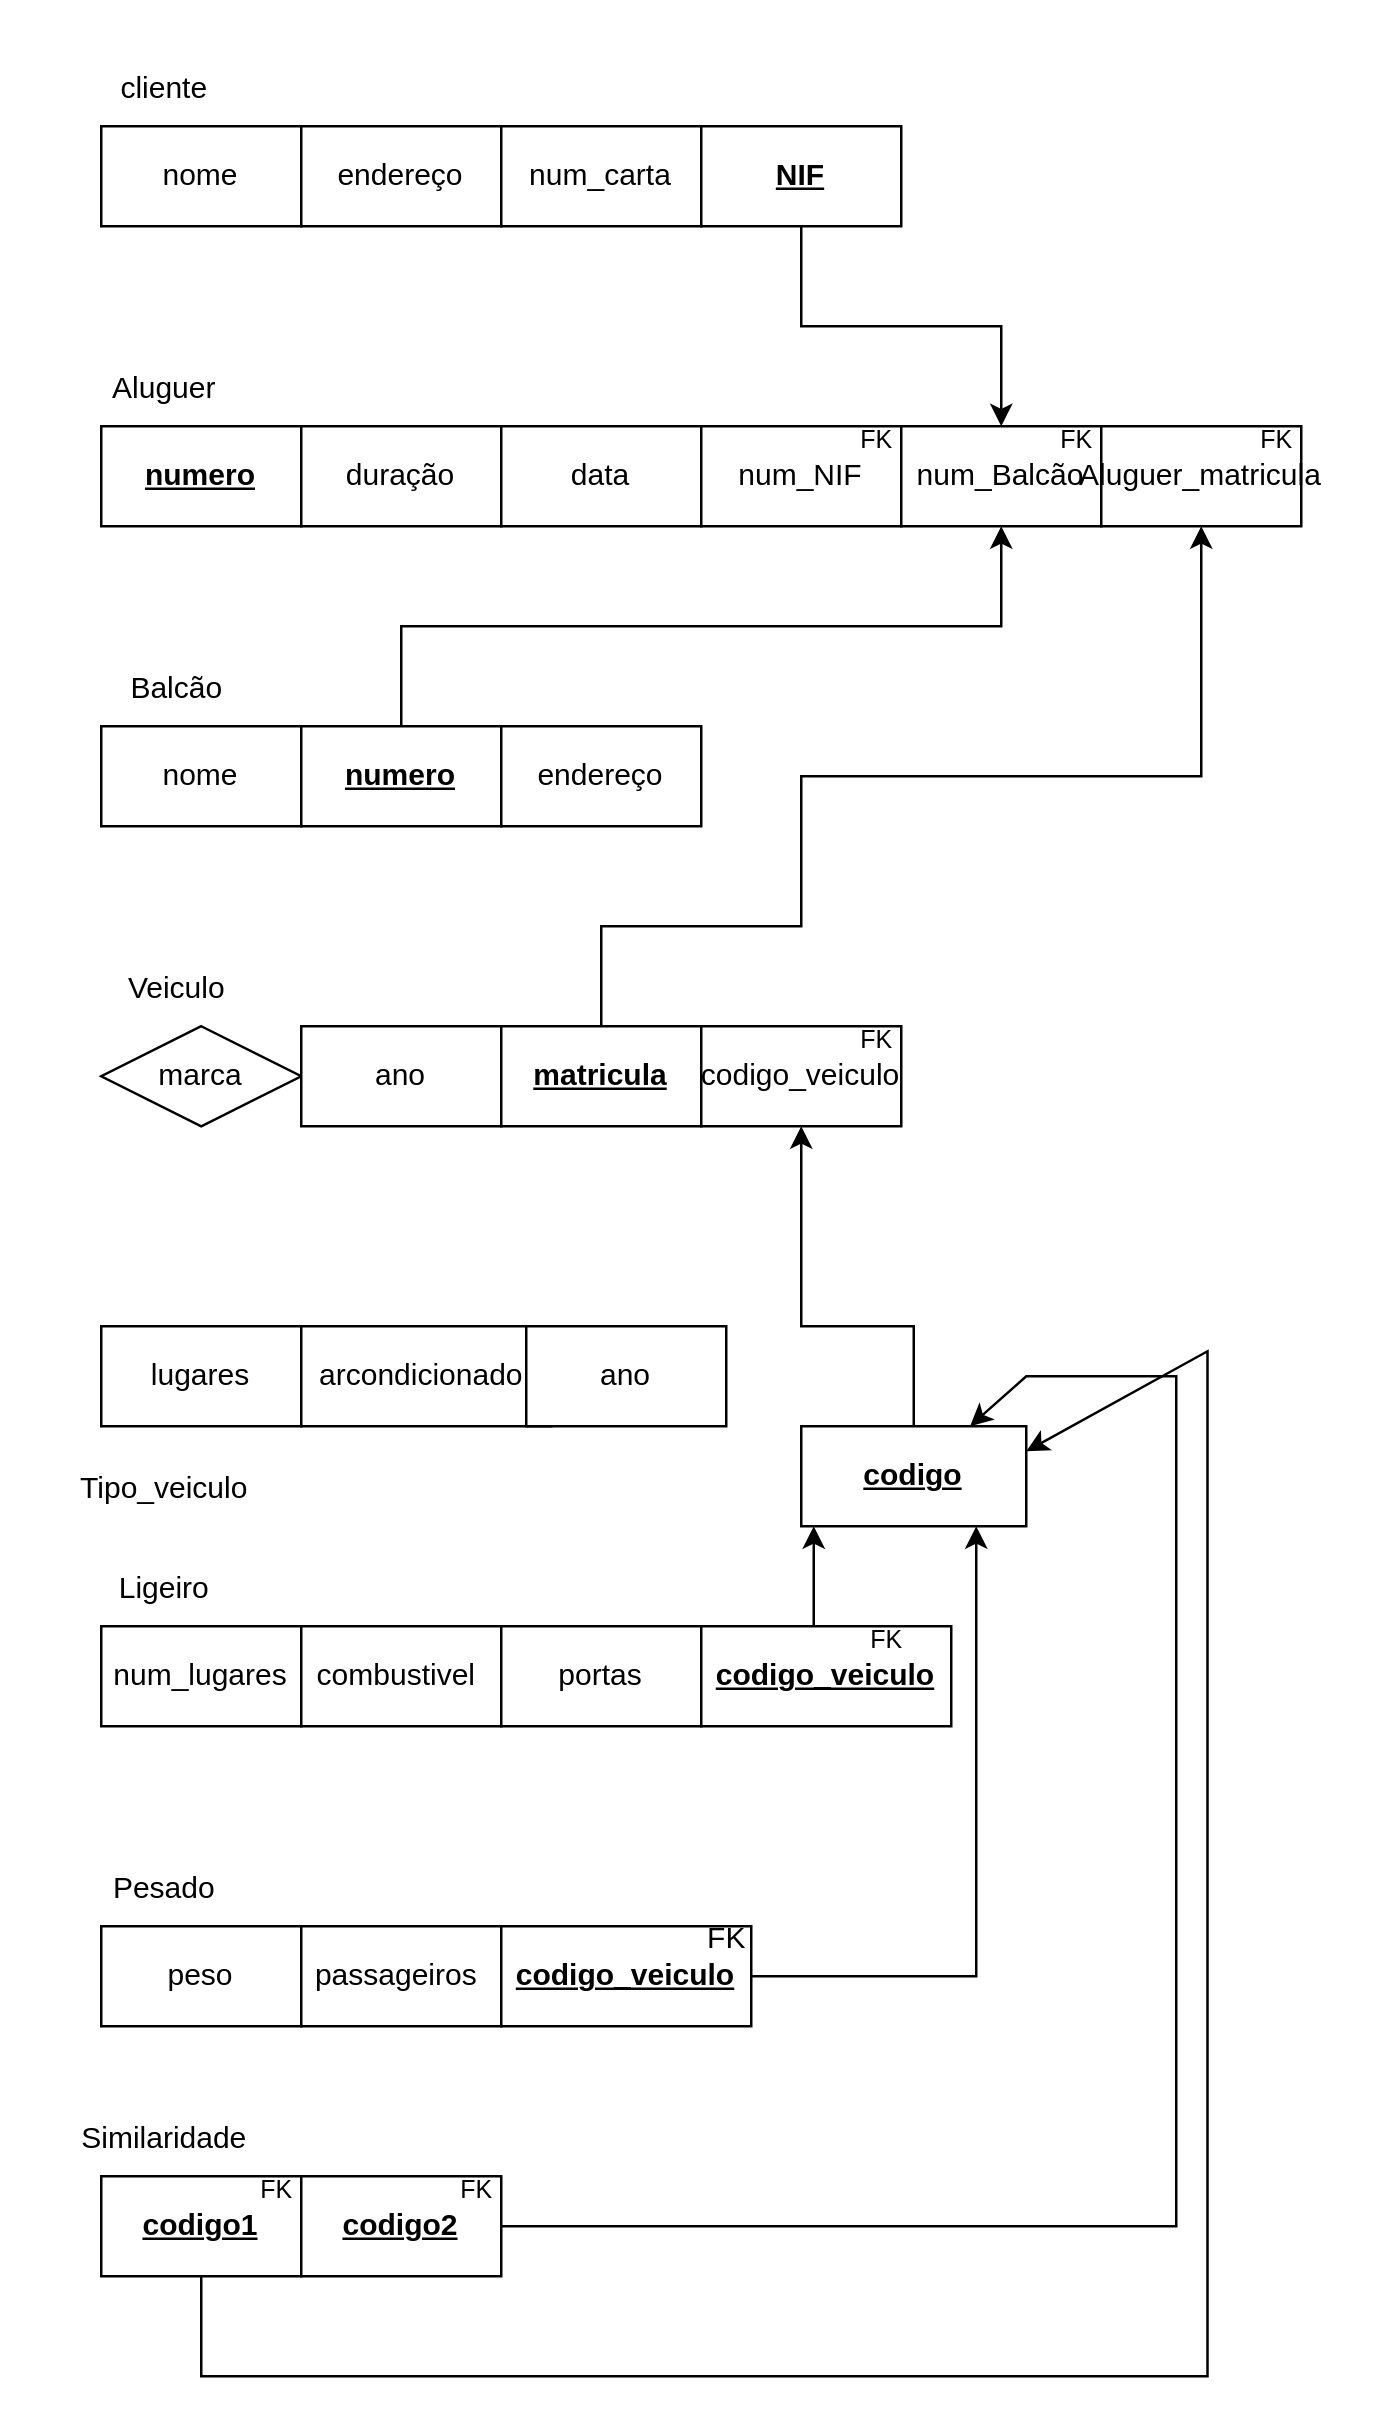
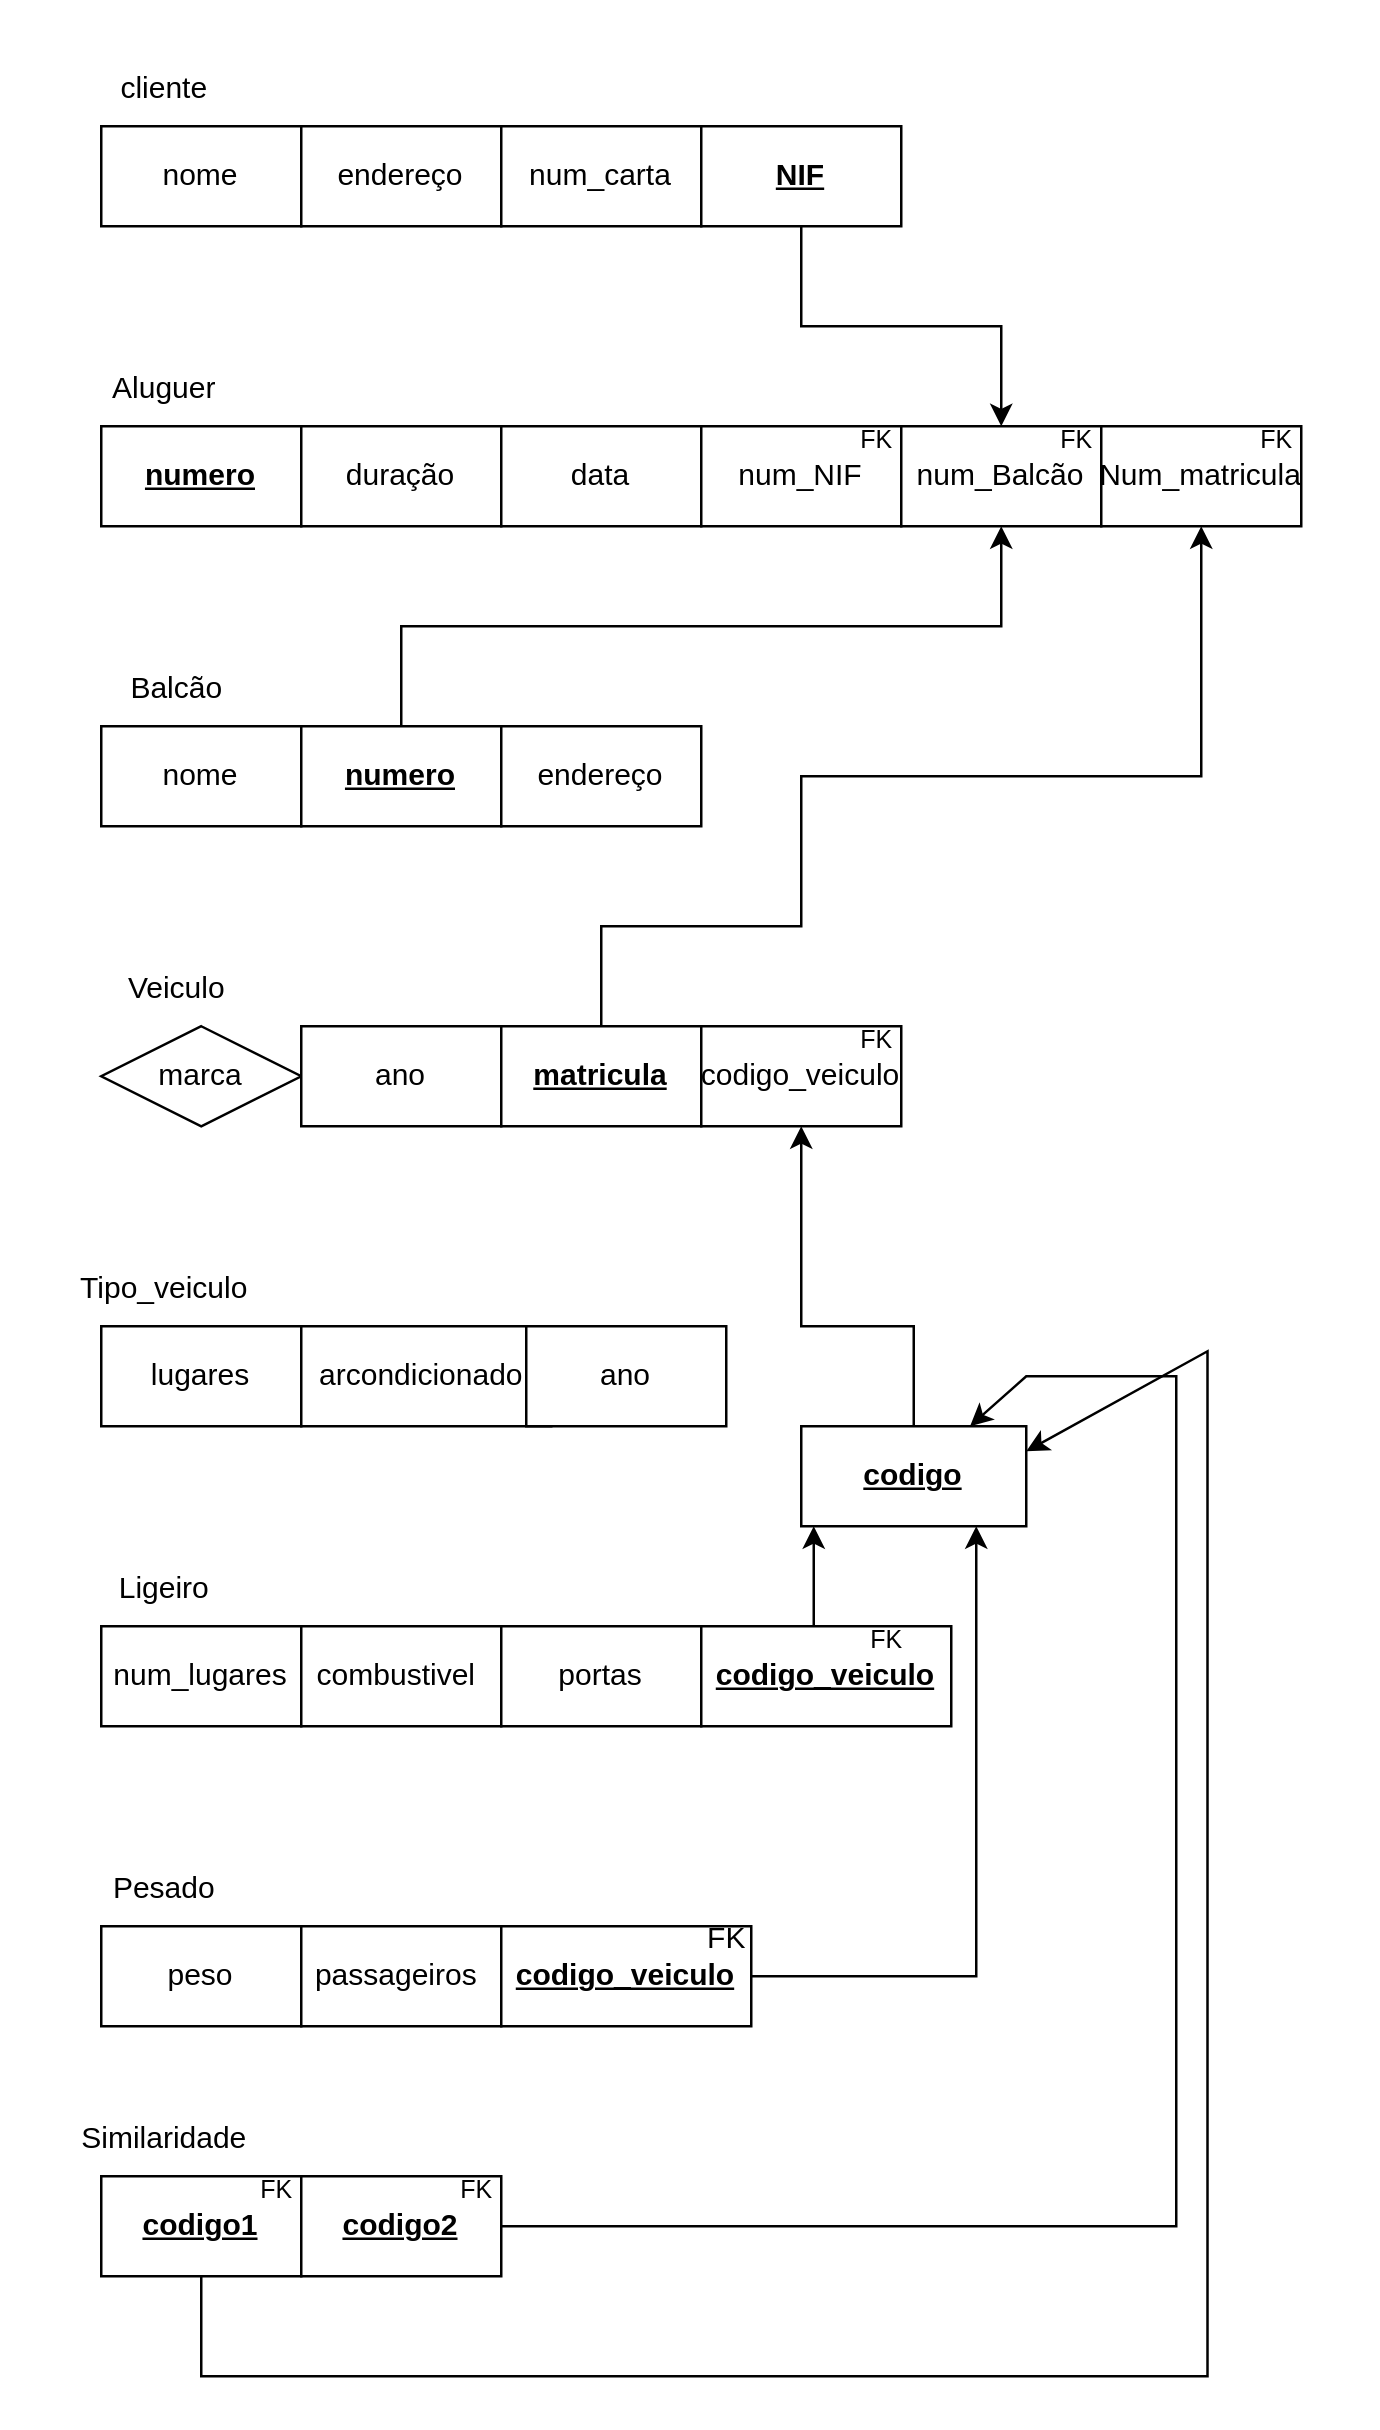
node "Aluguer_matricula": label "Aluguer_matricula" -> "Num_matricula"
node "Tipo_veiculo": moved (164, 1489) -> (164, 1289)
